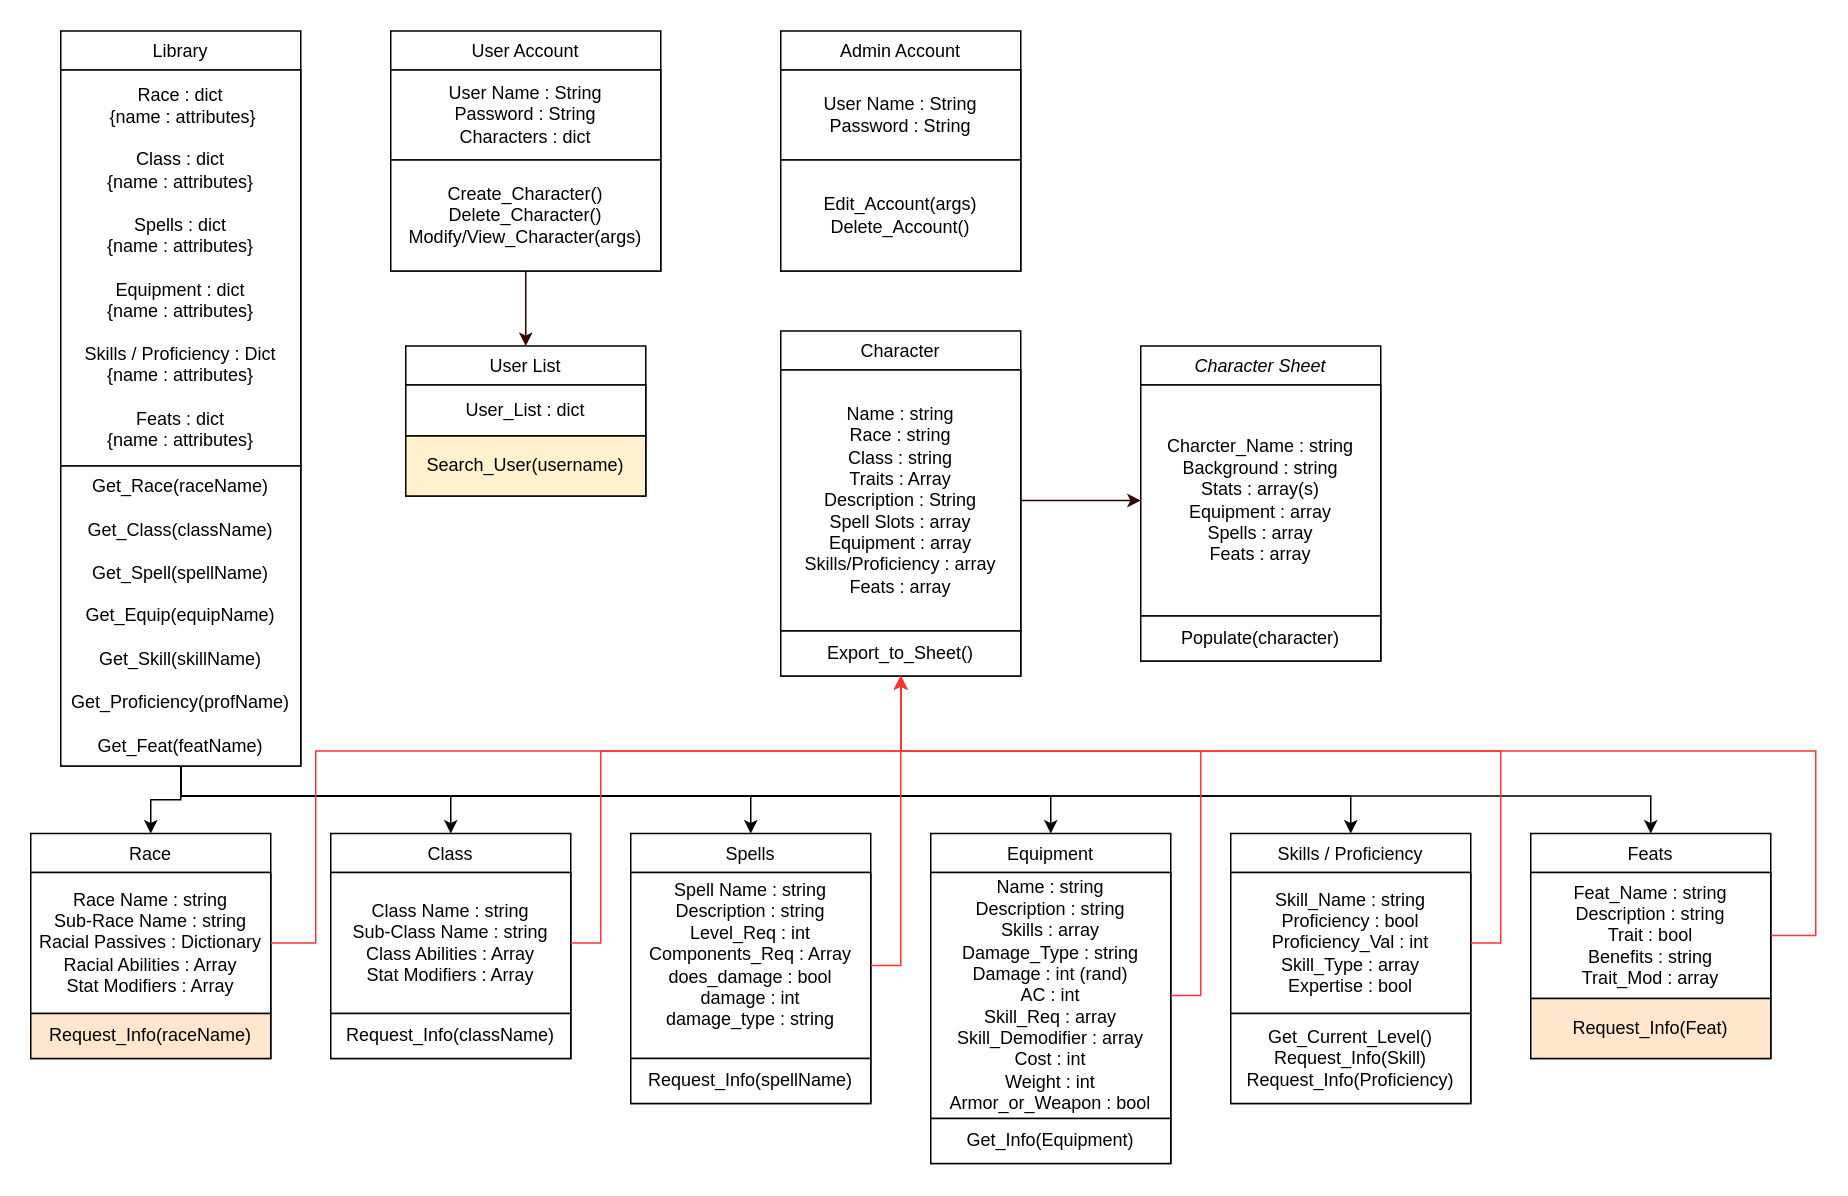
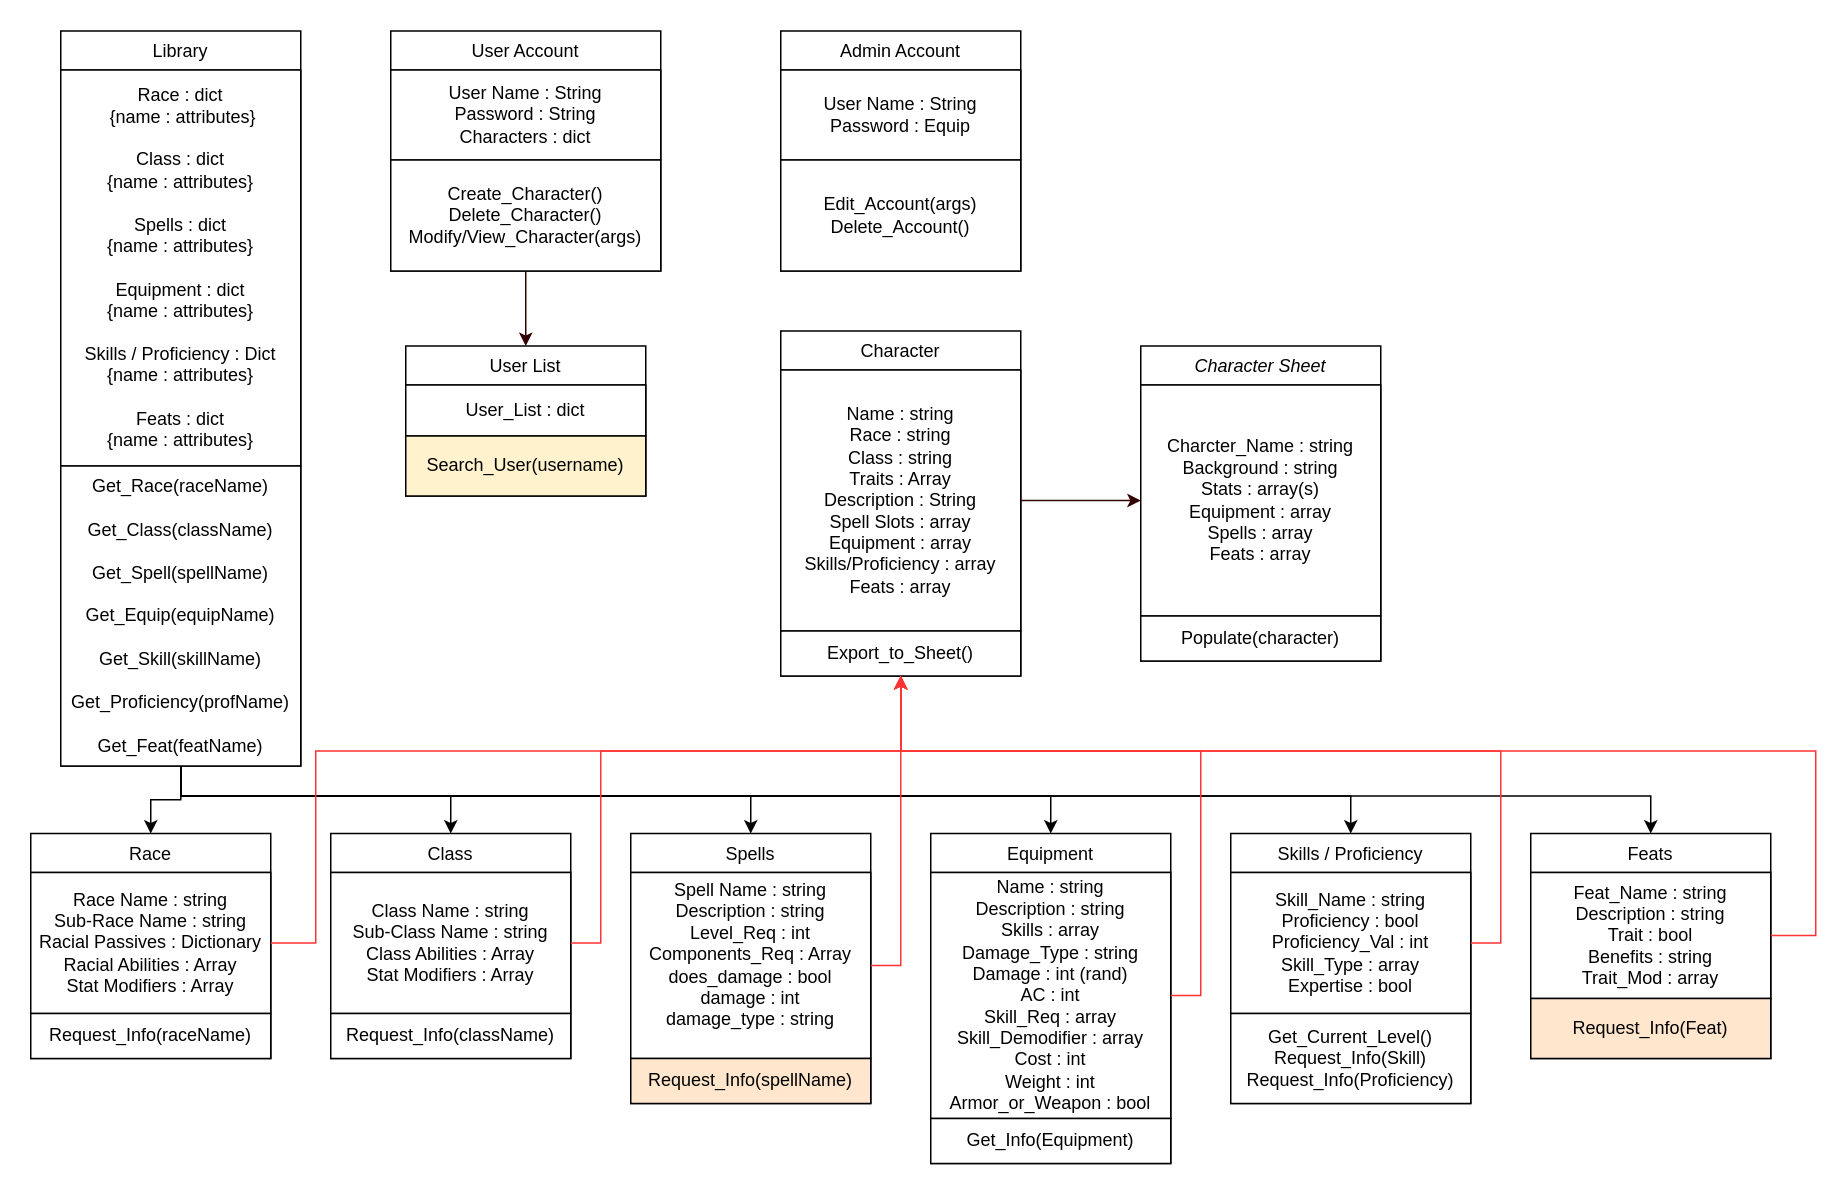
node "User Name : String Password : String": label "User Name : String Password : String" -> "User Name : String Password : Equip"
node "Request_Info(raceName)": fillcolor #ffe6cc -> #ffffff
node "Request_Info(spellName)": fillcolor #ffffff -> #ffe6cc
